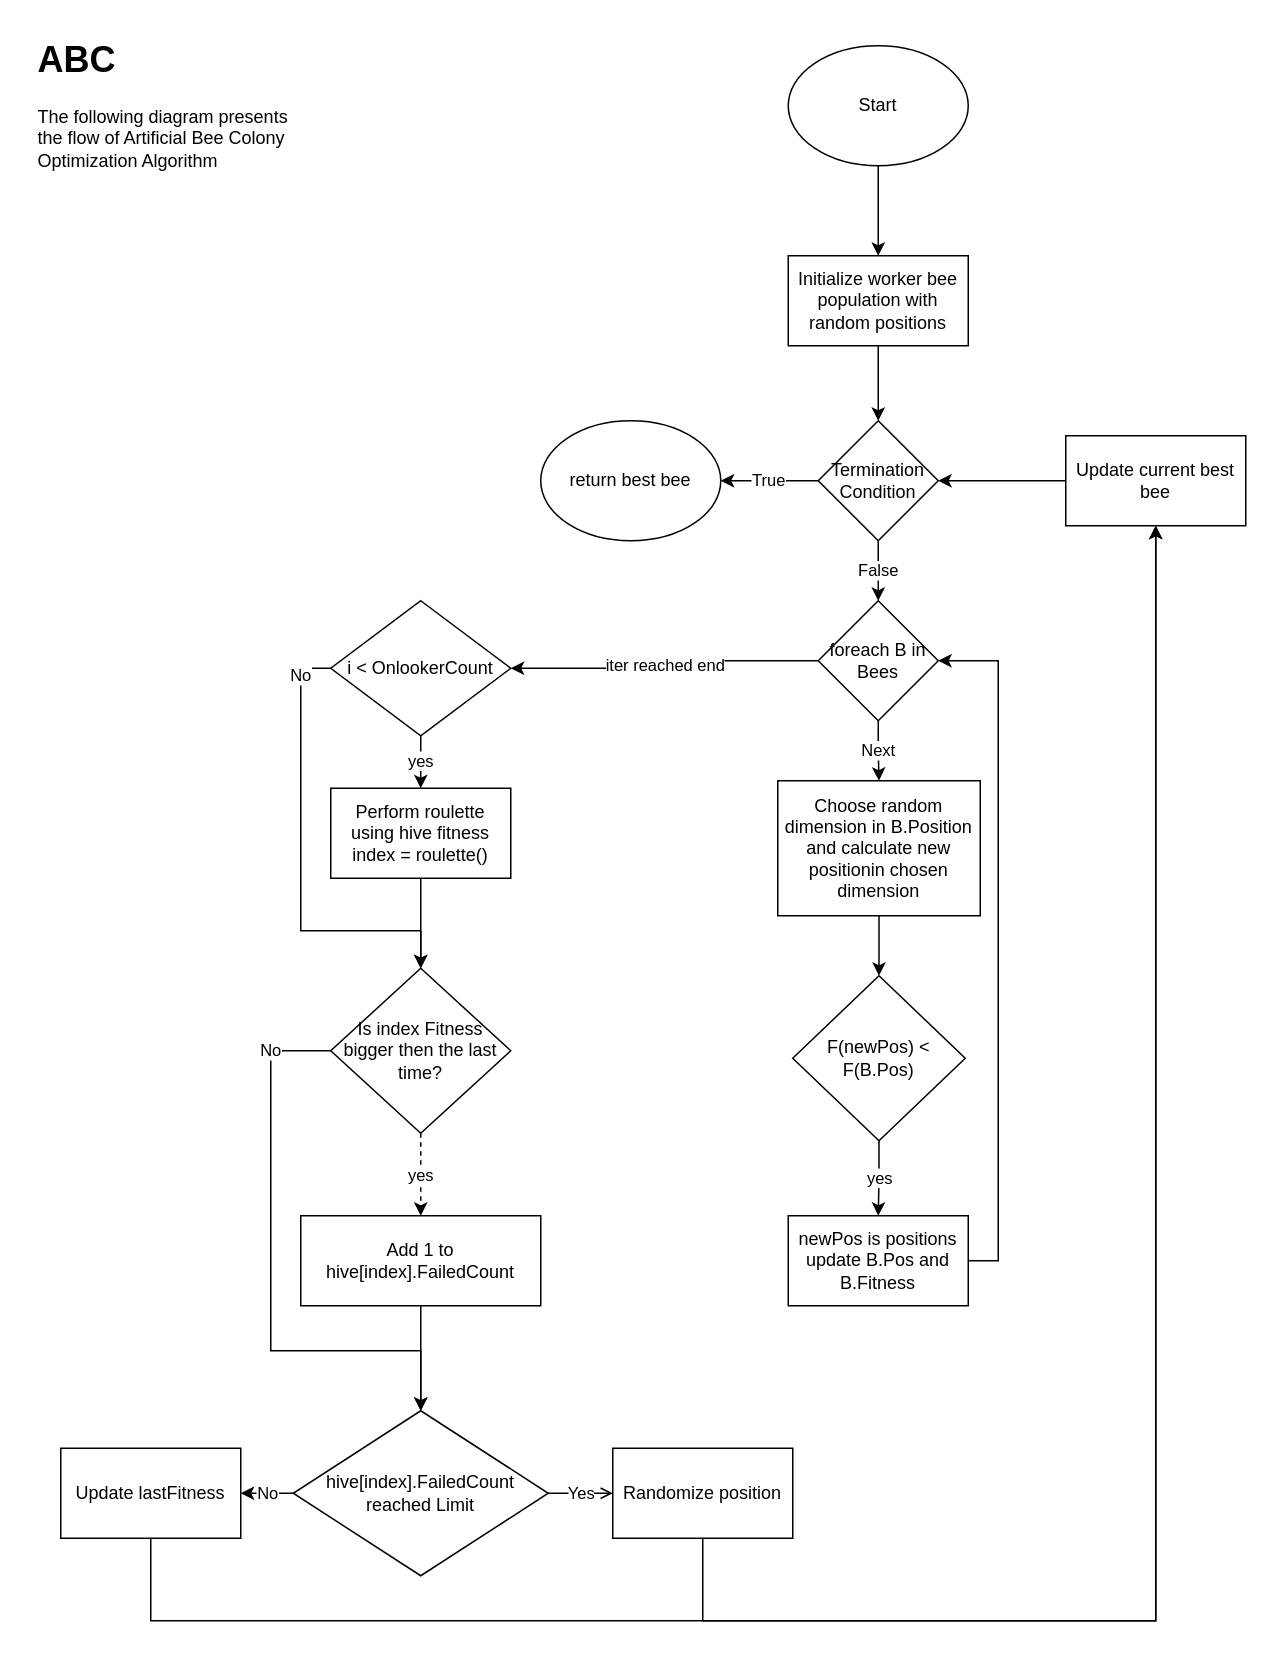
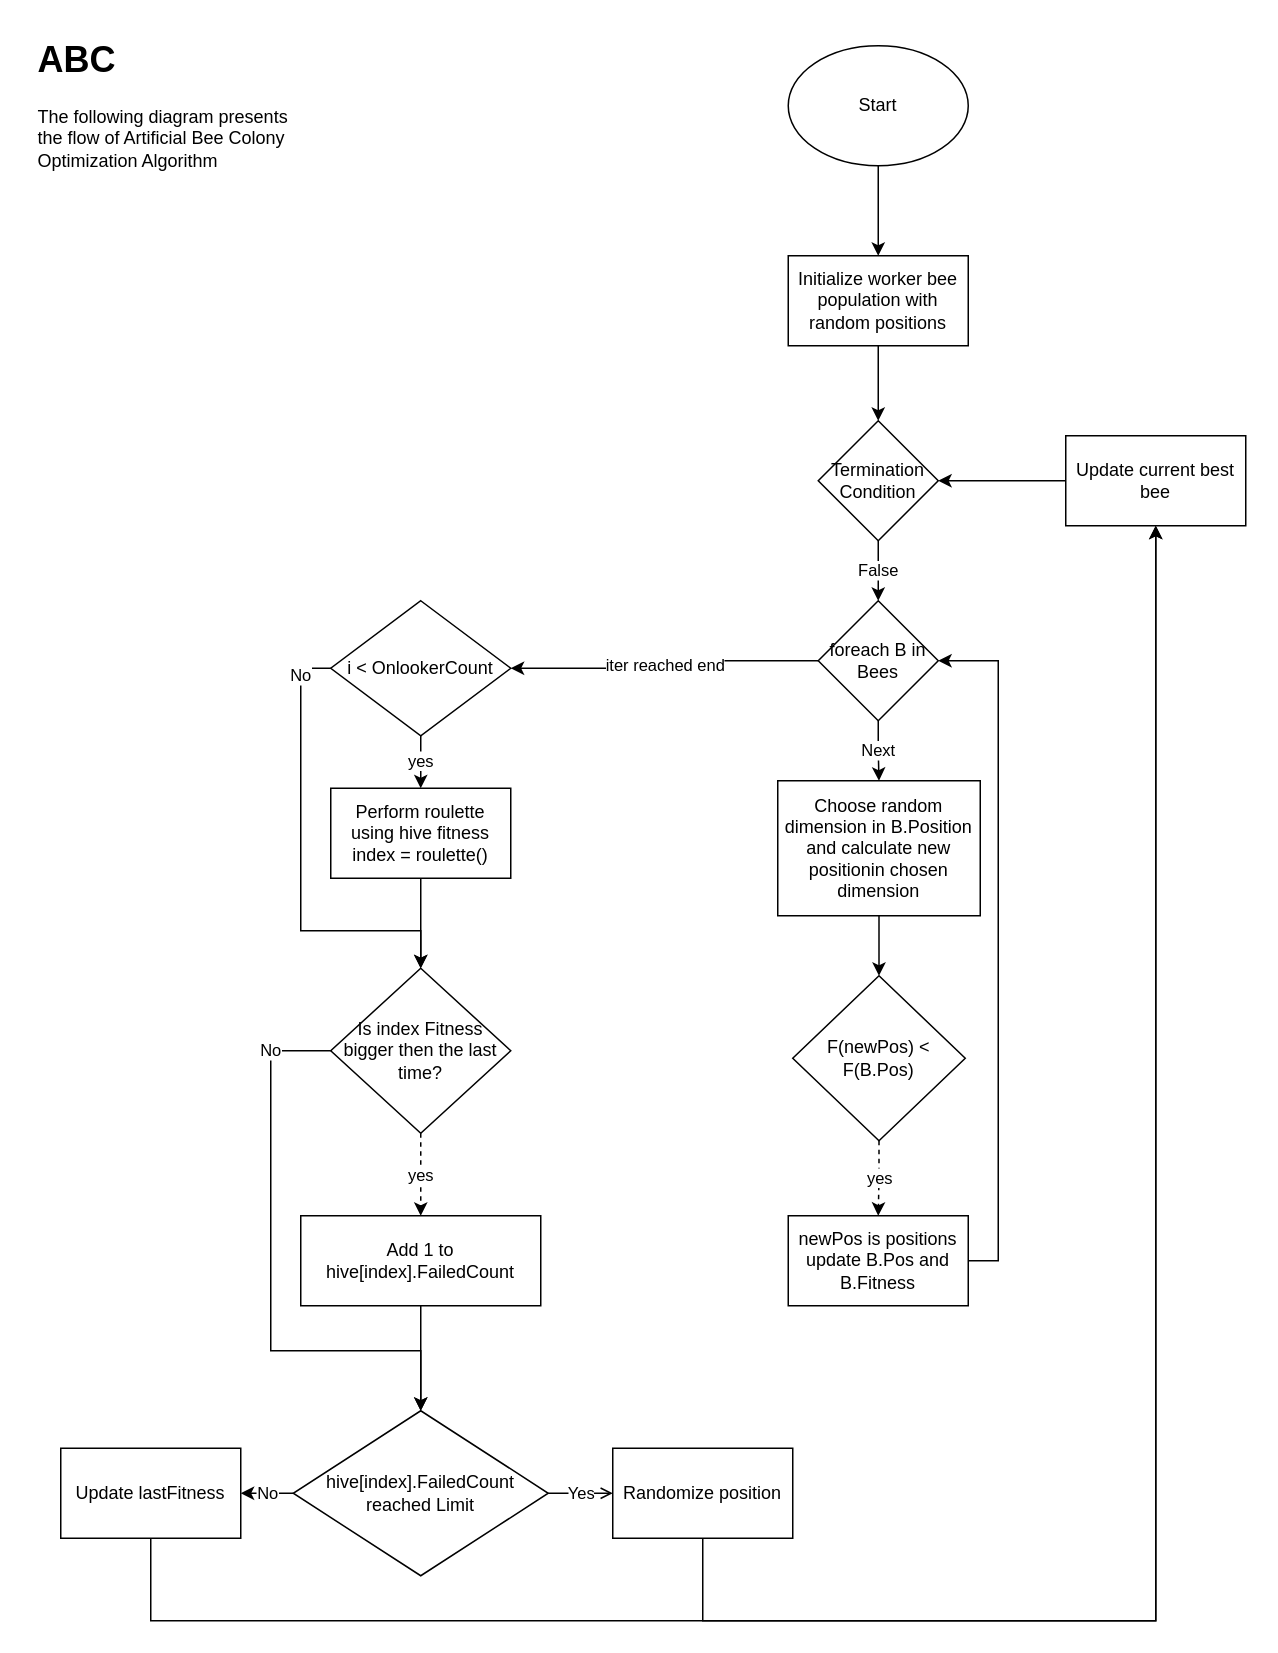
node "return best bee": removed
edge "Termination Condition" -> "return best bee": removed, label "True"
edge "F(newPos) < F(B.Pos)" -> "newPos is positions update B.Pos and B.Fitness": style solid -> dashed
